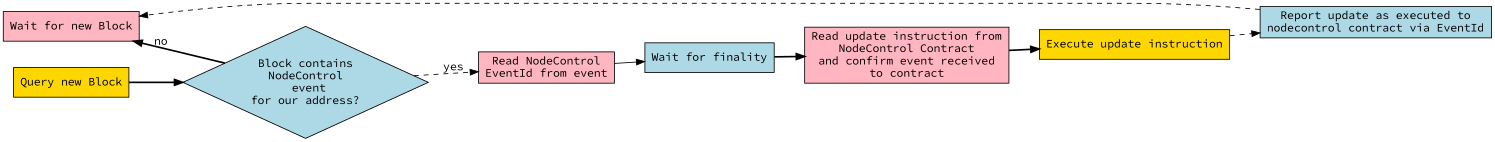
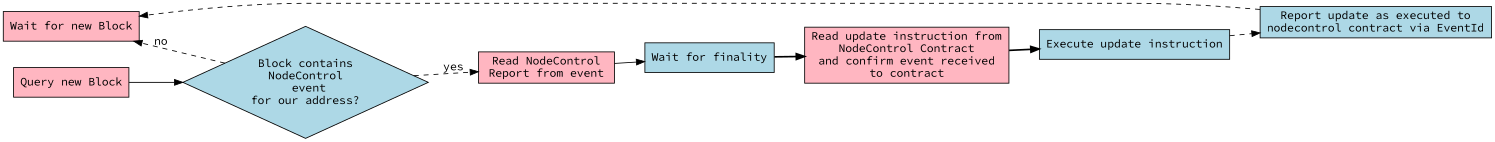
node "Execute update instruction": fillcolor gold -> lightblue
edge "Block contains NodeControl event for our address?" -> "Wait for new Block": style bold -> dashed
node "Read NodeControl EventId from event": label "Read NodeControl EventId from event" -> "Read NodeControl Report from event"
node "Query new Block": fillcolor gold -> lightpink
edge "Query new Block" -> "Block contains NodeControl event for our address?": style bold -> solid
